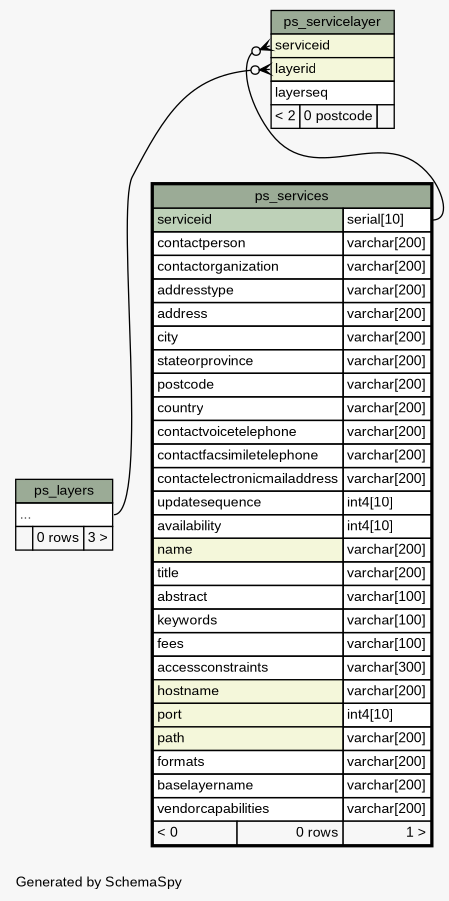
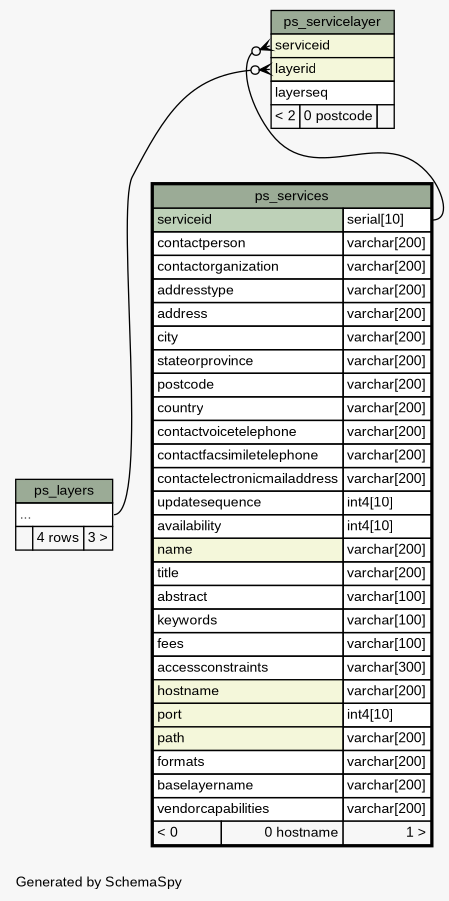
node "ps_layers": text "0 rows" -> "4 rows"
node "ps_services": text "0 rows" -> "0 hostname"
